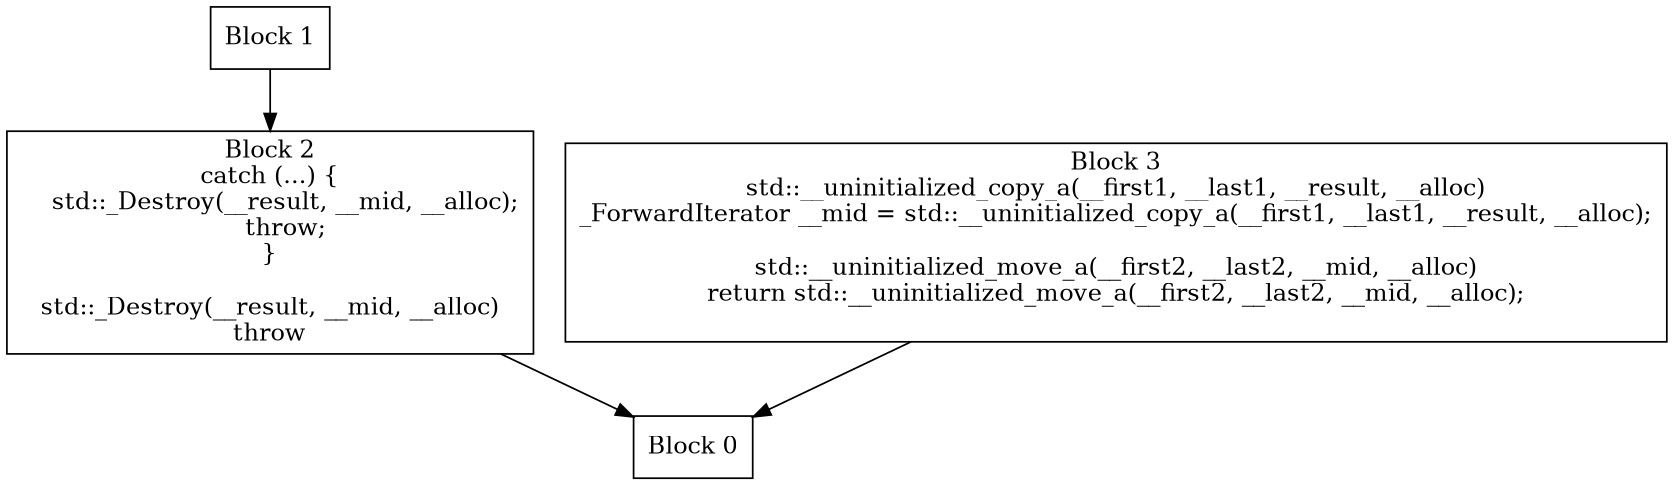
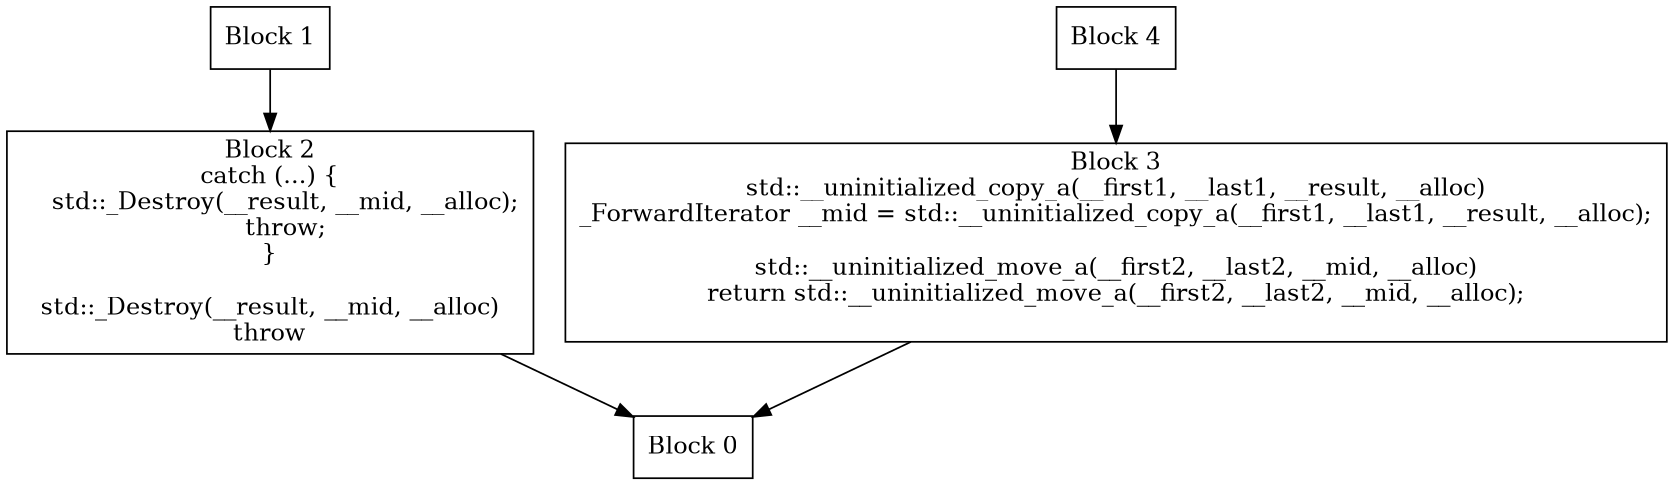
node "Block 4": added
